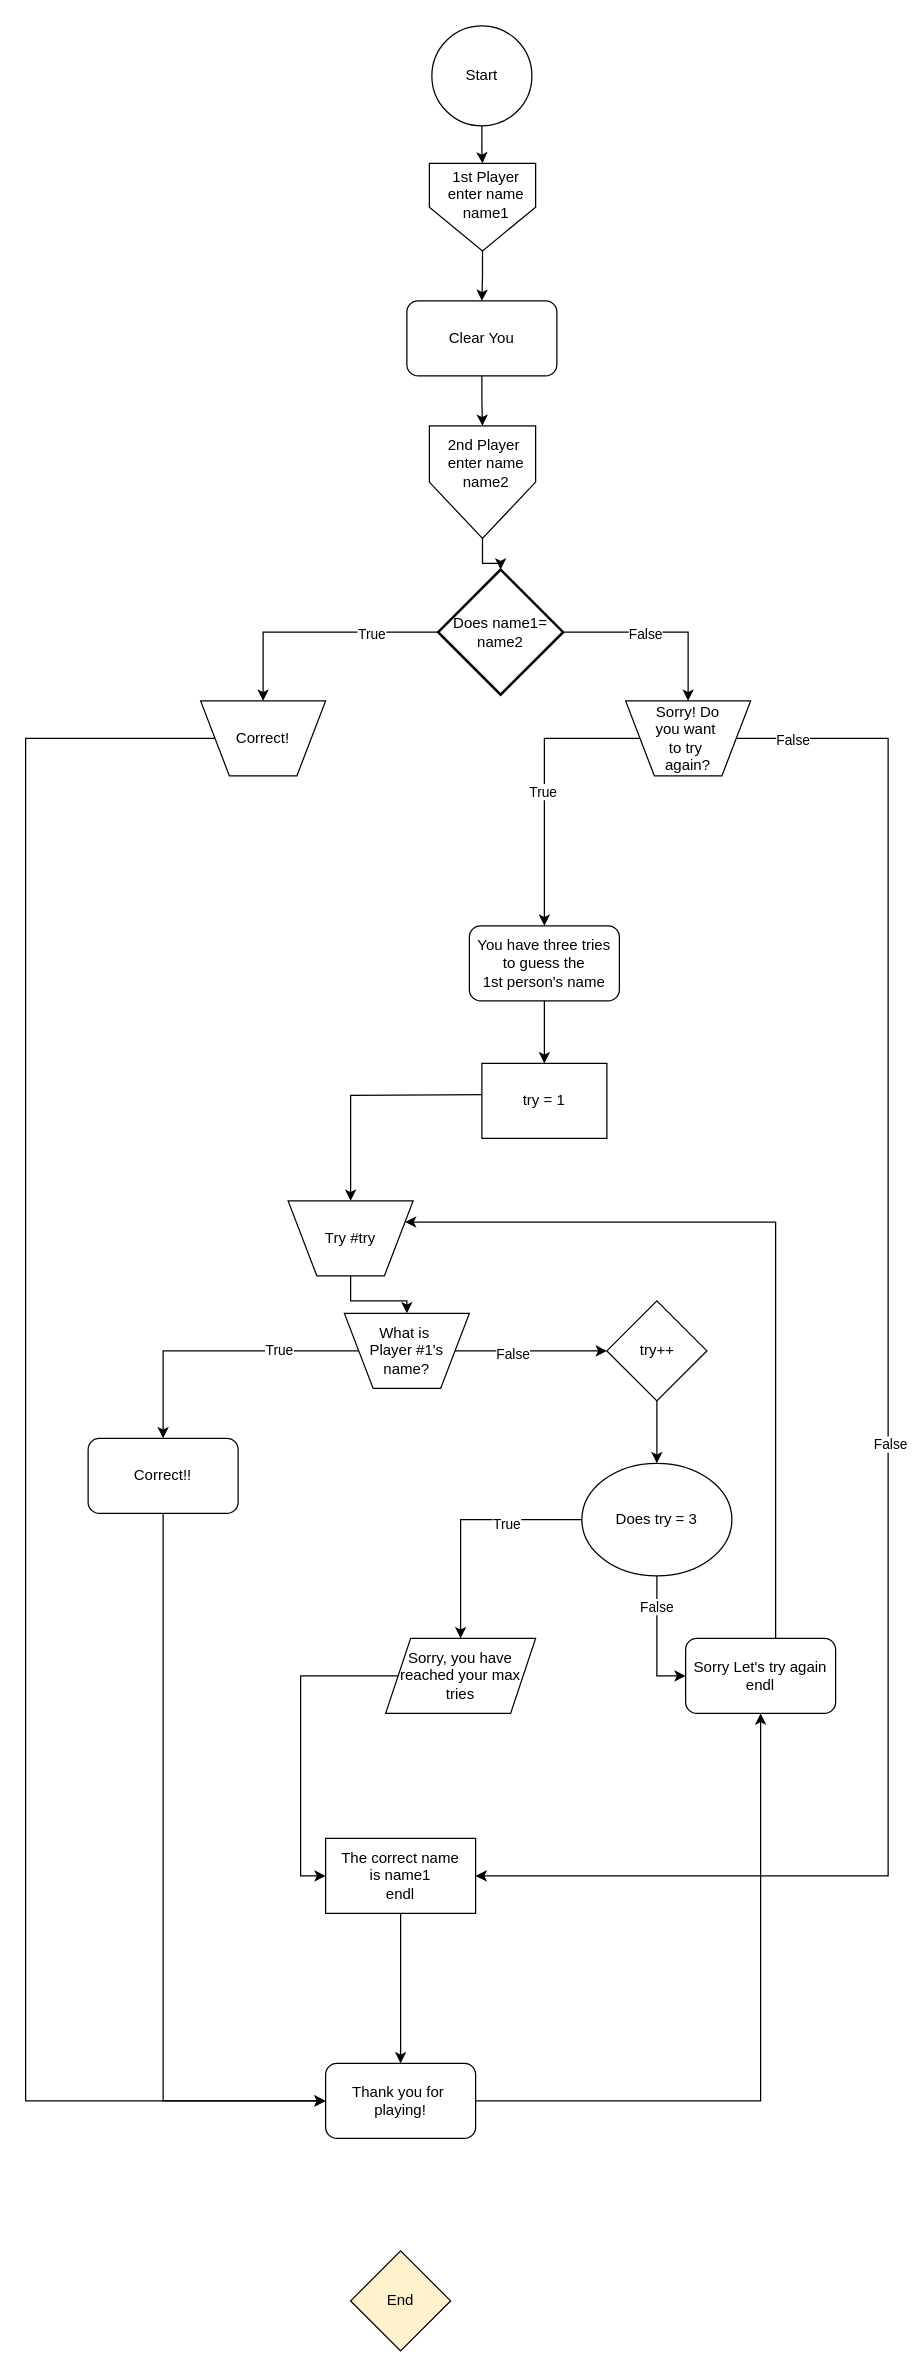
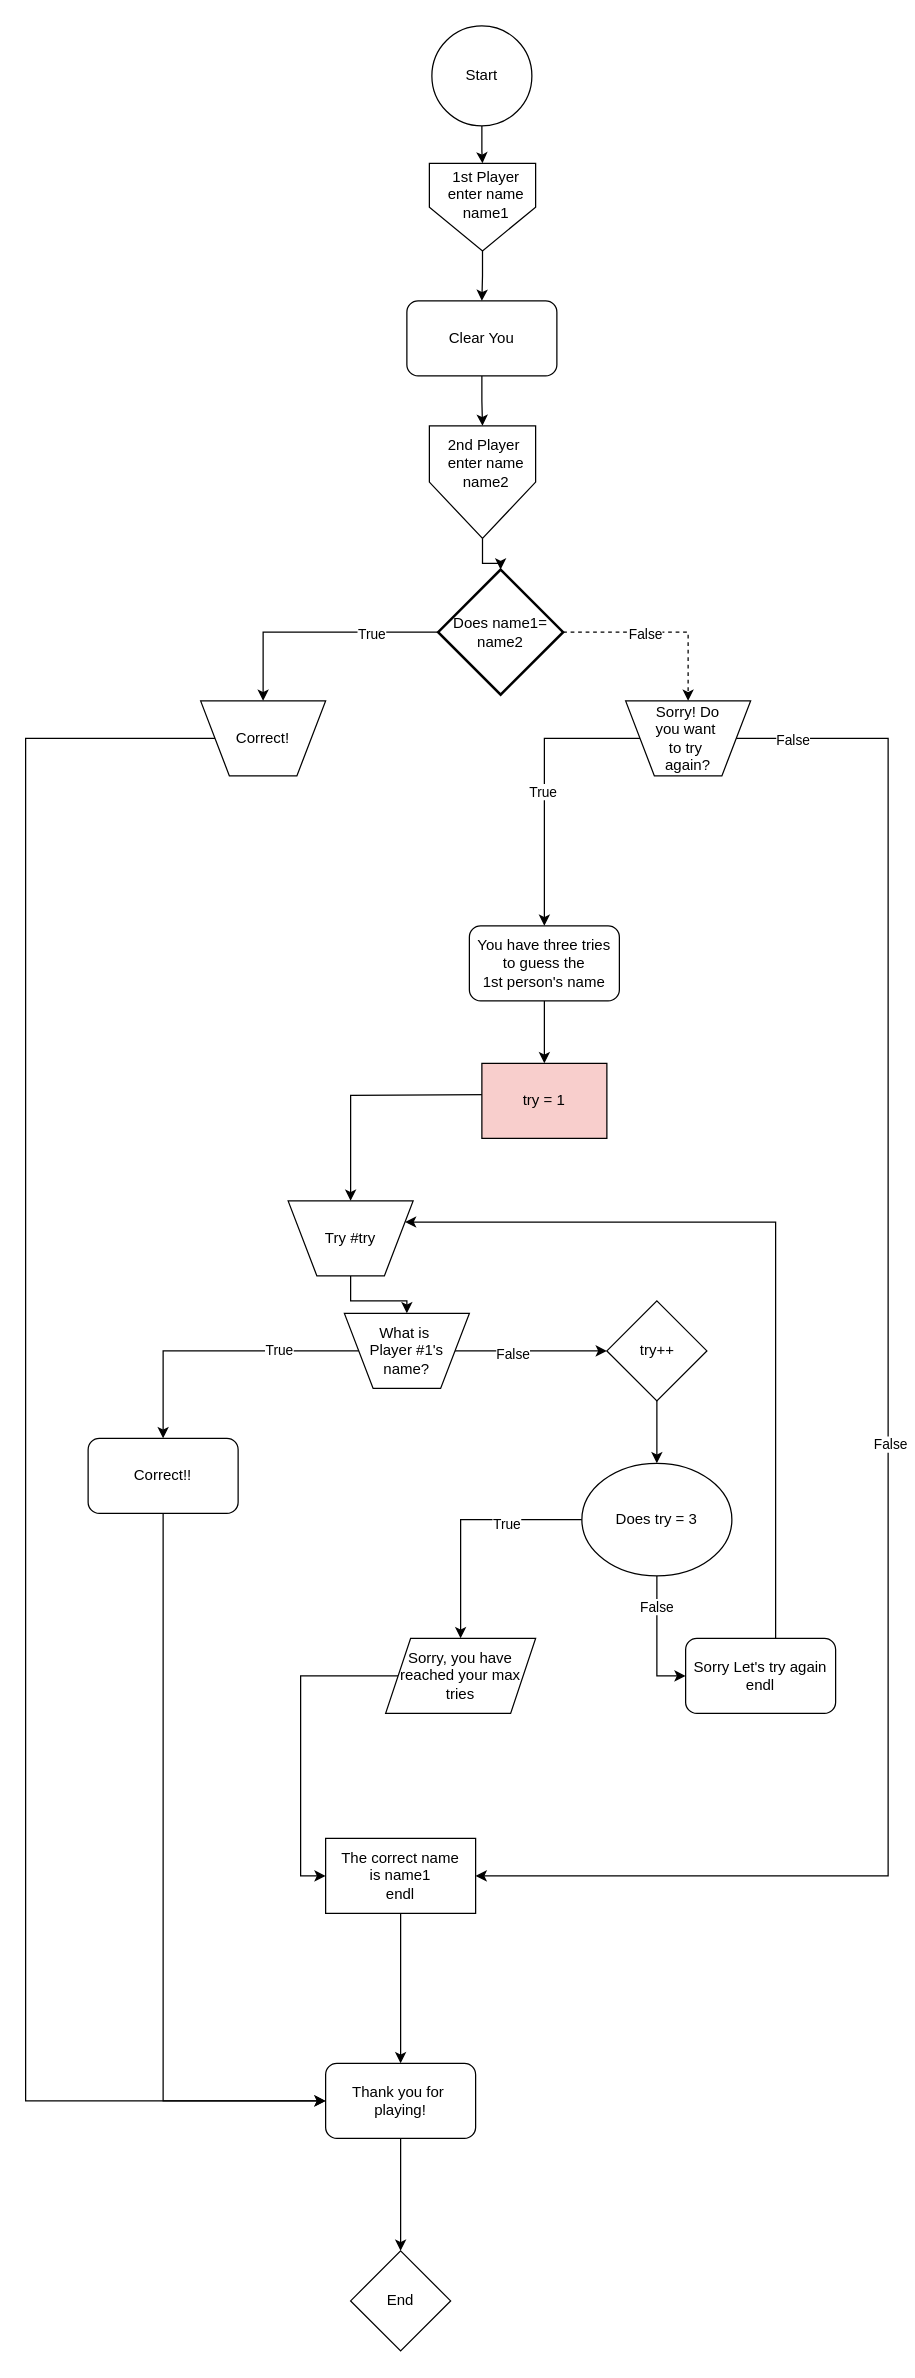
edge "Does name1= name2" -> "Sorry! Do you want to try again?": style solid -> dashed
node "try = 1": fillcolor #ffffff -> #f8cecc
edge "Thank you for playing!" -> "Sorry Let's try again endl": now "Thank you for playing!" -> "End"
node "End": fillcolor #fff2cc -> #ffffff
